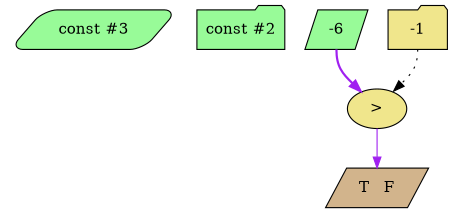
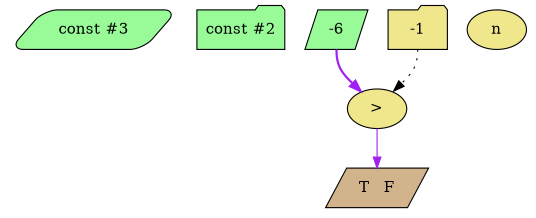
node "n": added
